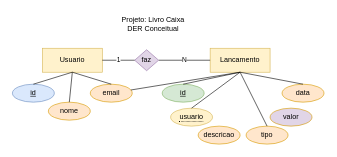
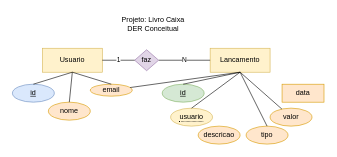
edge "Lancamento" -- "data": now "Lancamento" -- "valor"
node "email": size 42x18 -> 42x12
node "data": shape ellipse -> rectangle
node "valor": fillcolor #e1d5e7 -> #ffe6cc
